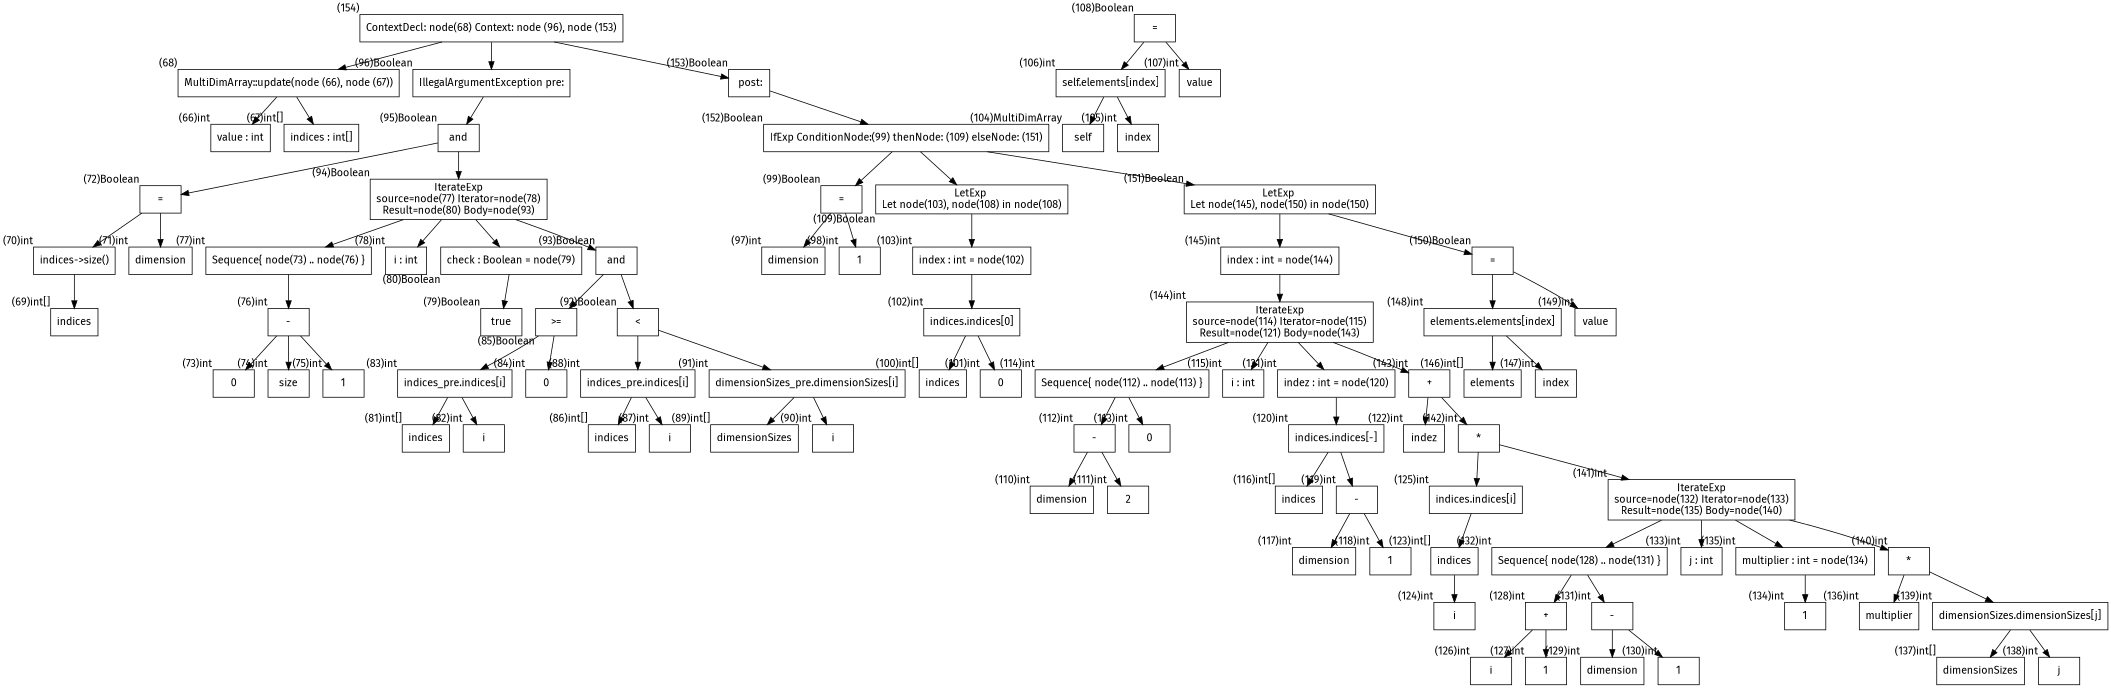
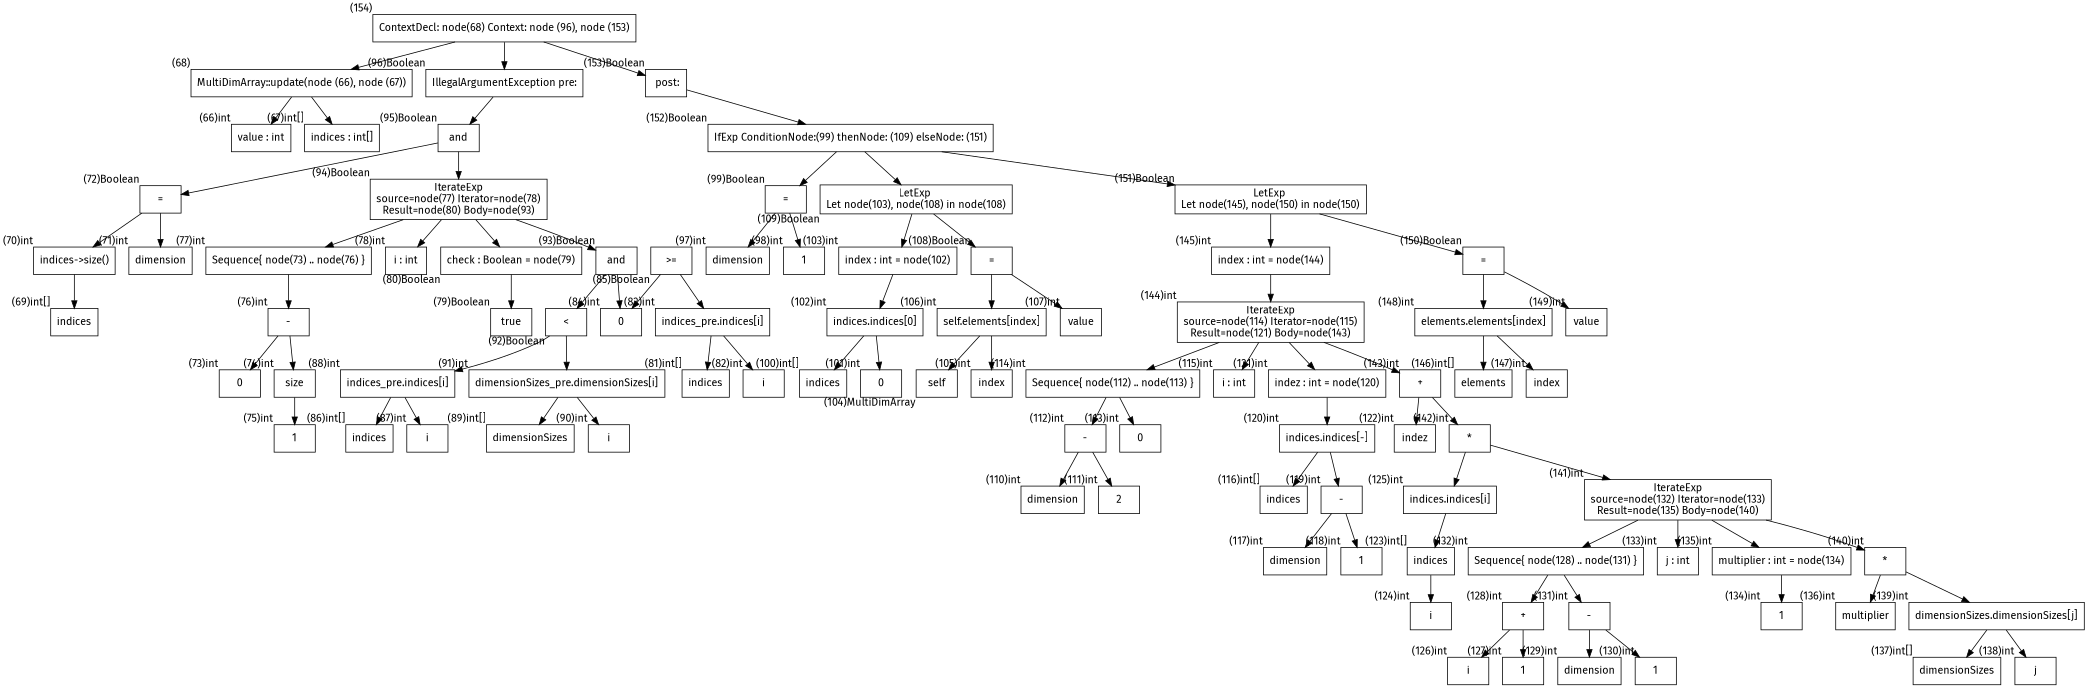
edge "LetExp Let node(103), node(108) in node(108) (109)Boolean" -> "= (108)Boolean": added
edge "and (93)Boolean" -> ">= (85)Boolean": now "and (93)Boolean" -> "0 (84)int"
edge "- (76)int" -> "1 (75)int": now "size (74)int" -> "1 (75)int"
